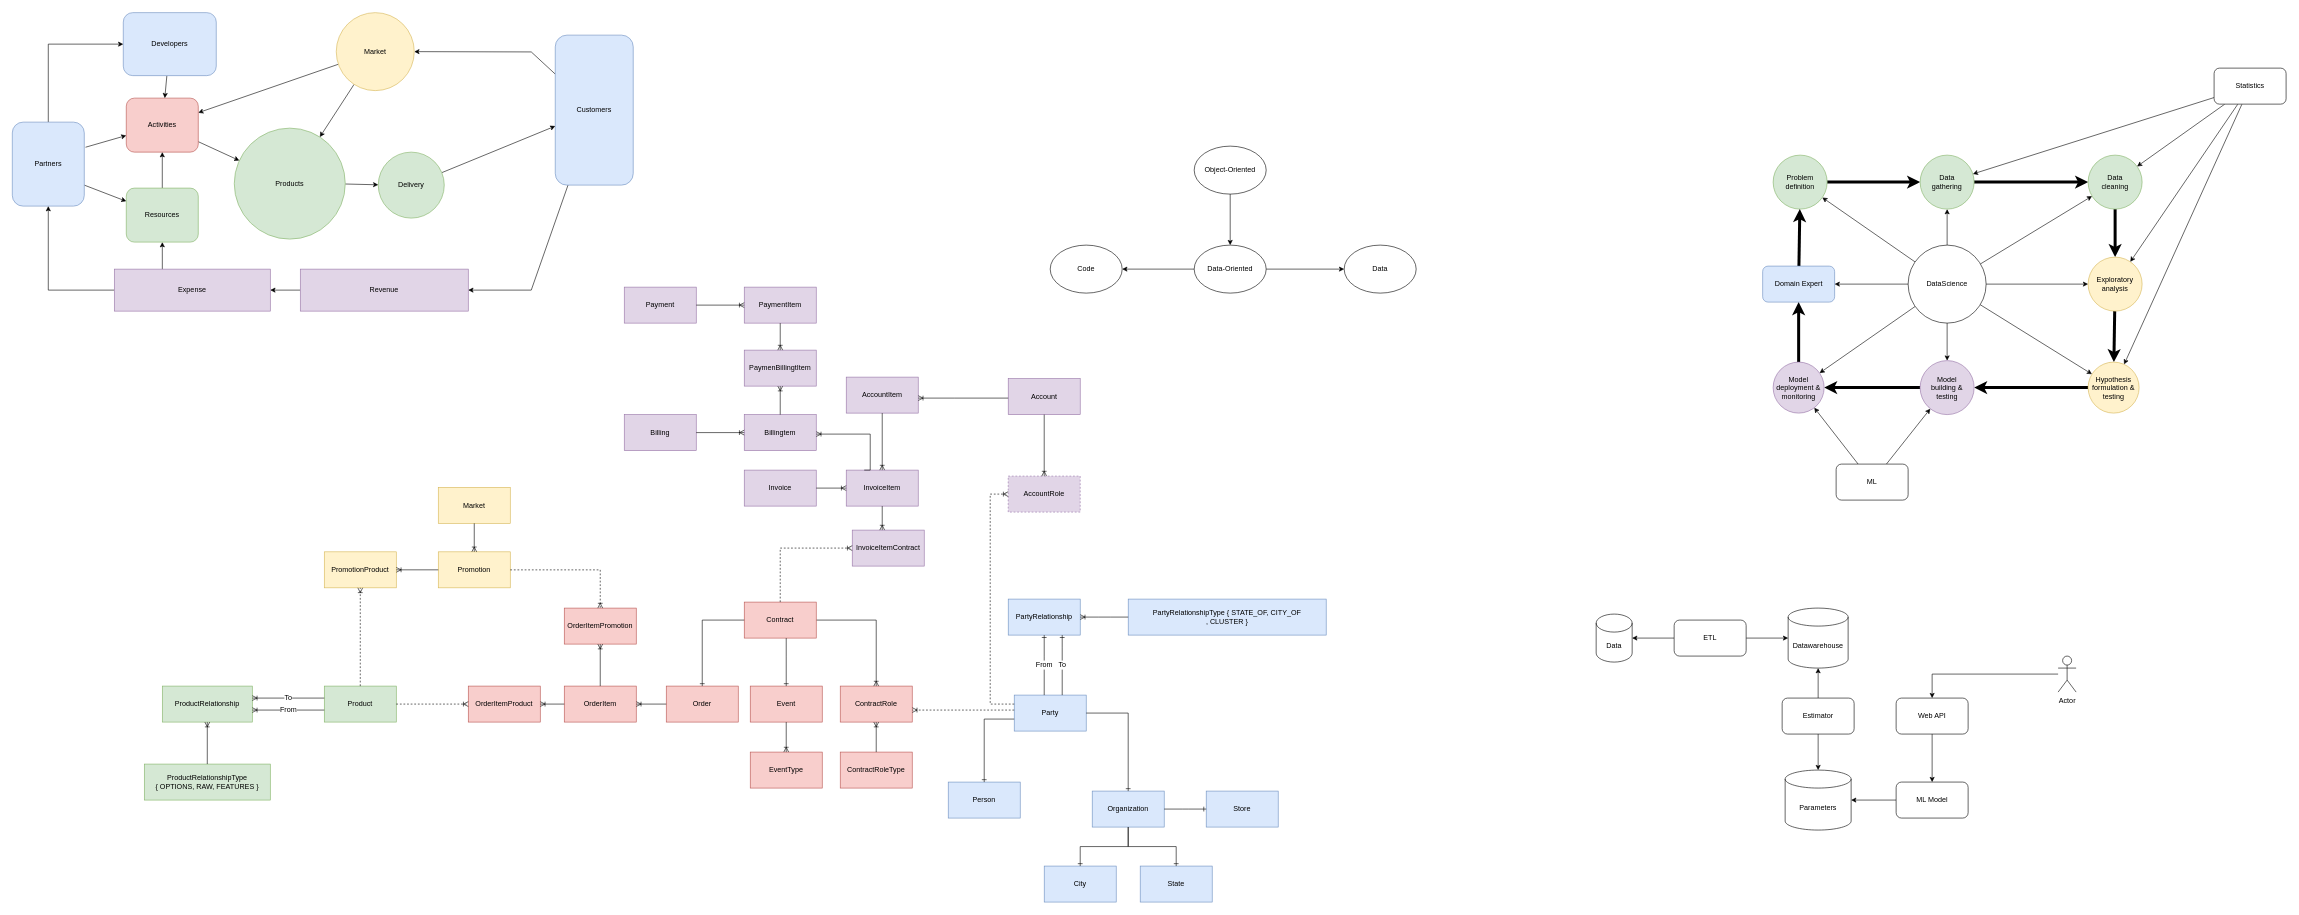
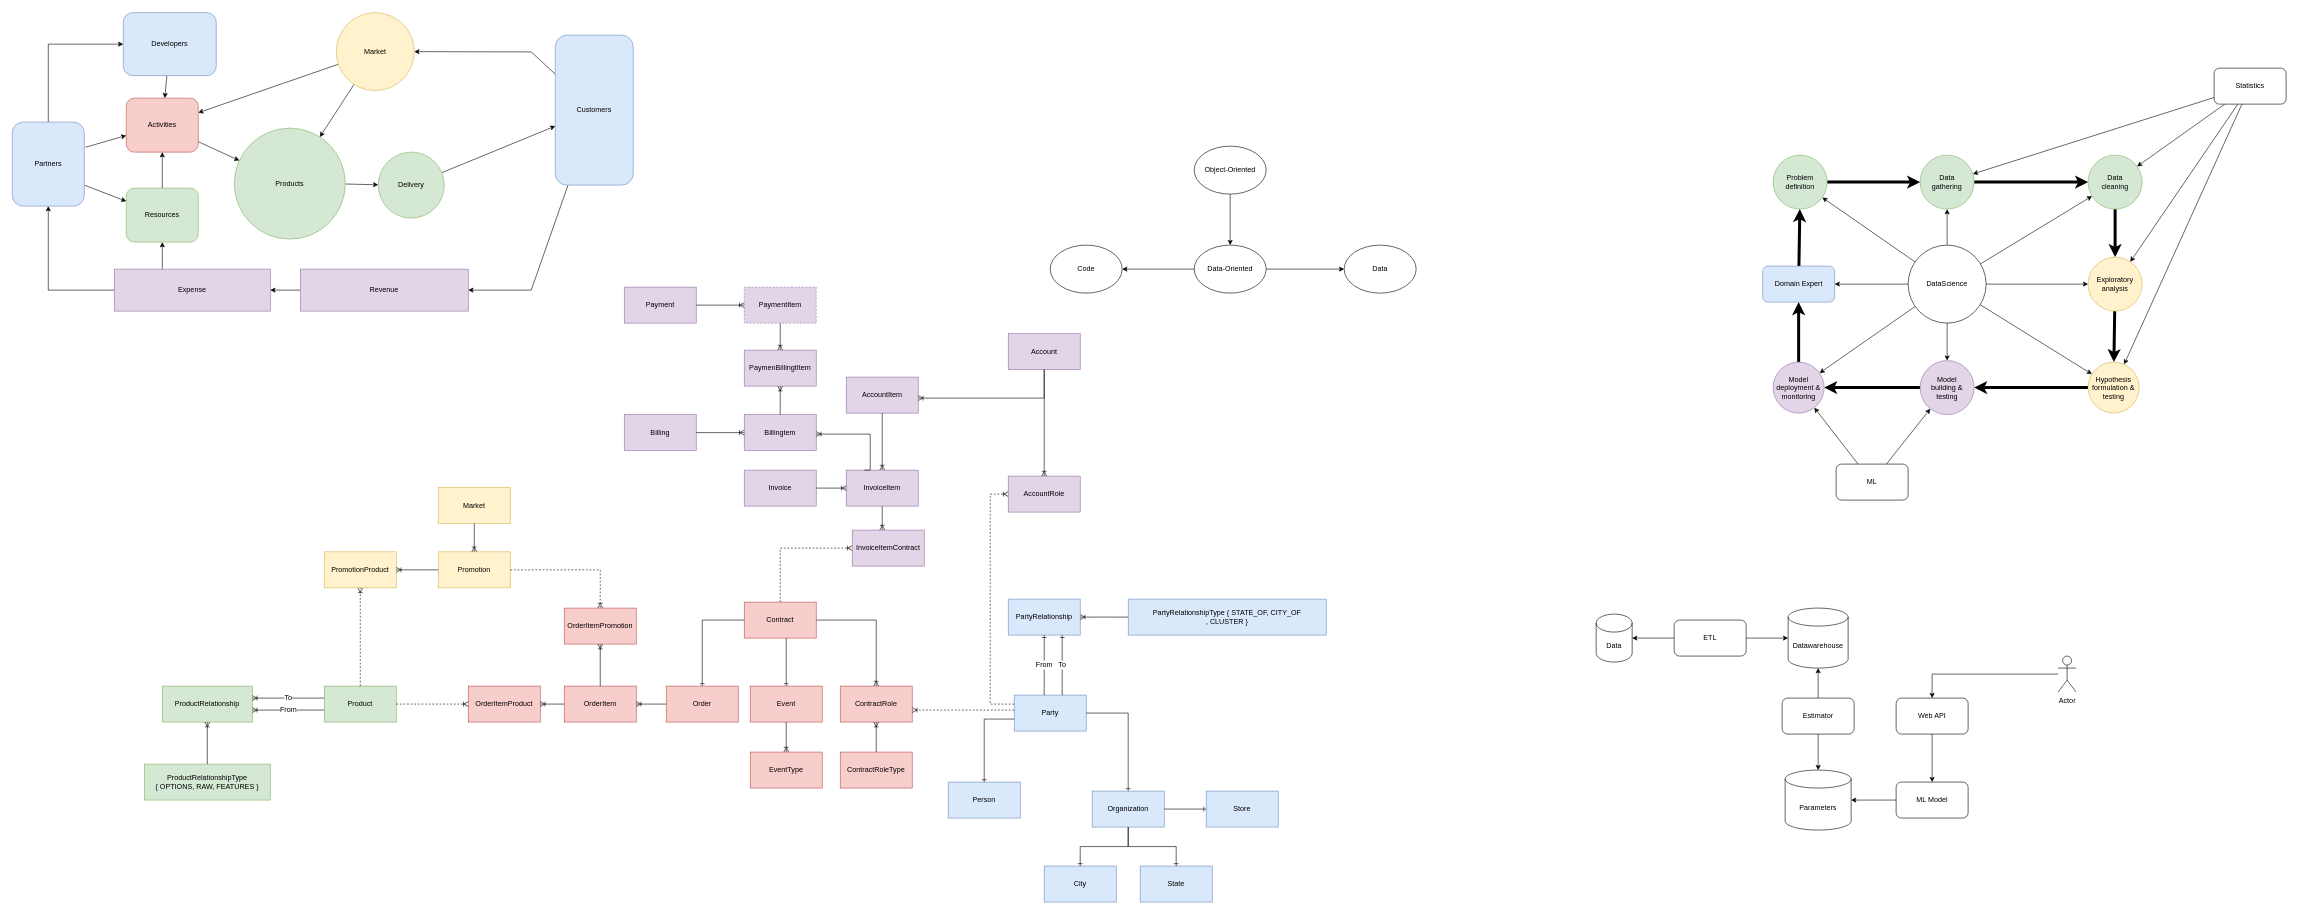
node "PaymentItem": style solid -> dashed
node "Account": moved (1044, 397) -> (1044, 352)
node "AccountRole": style dashed -> solid
